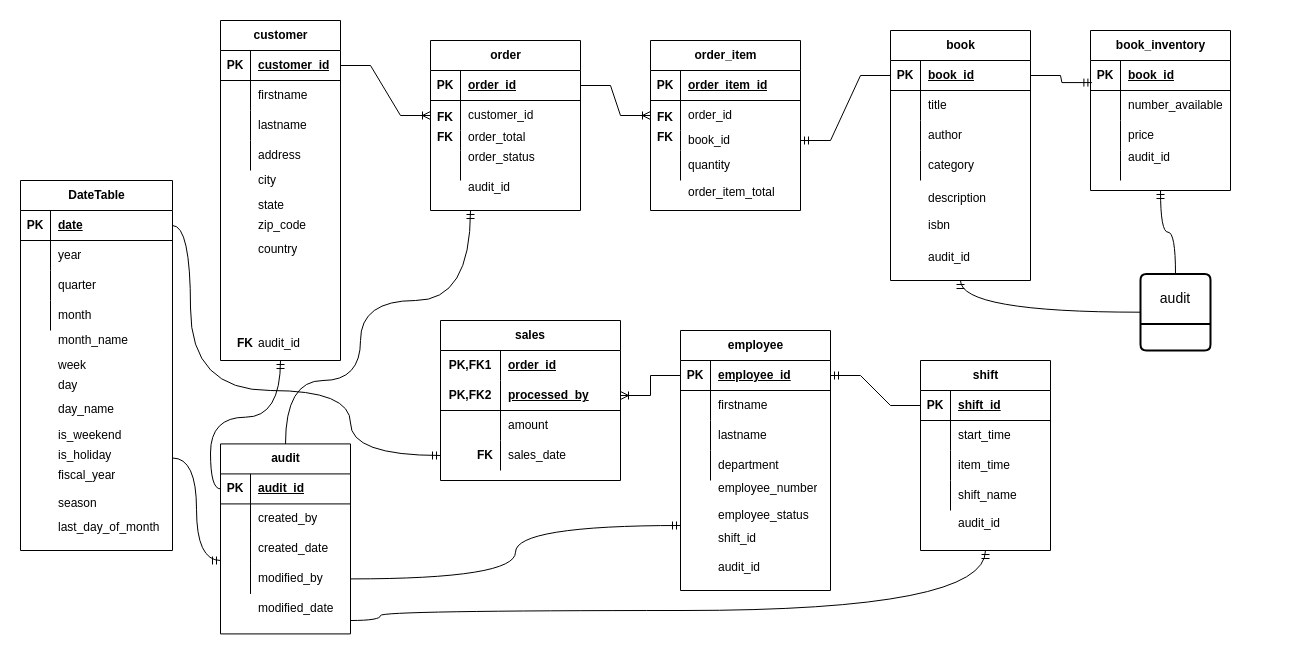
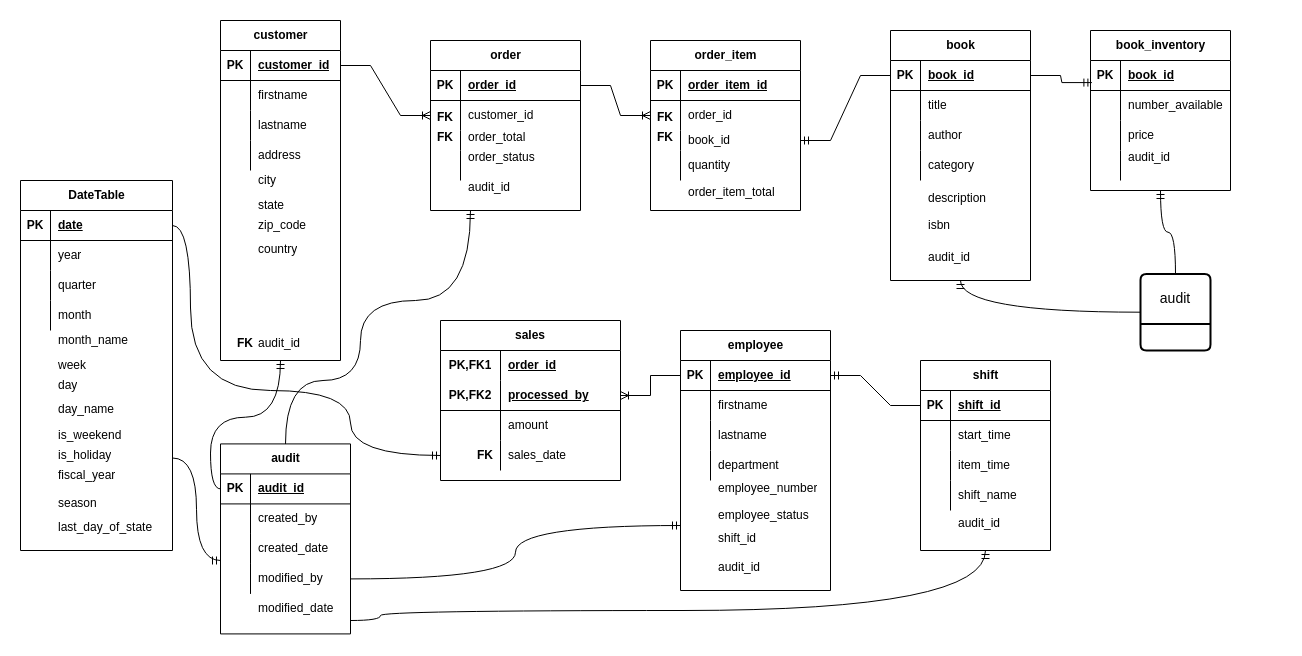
node "last_day_of_month": label "last_day_of_month" -> "last_day_of_state"
